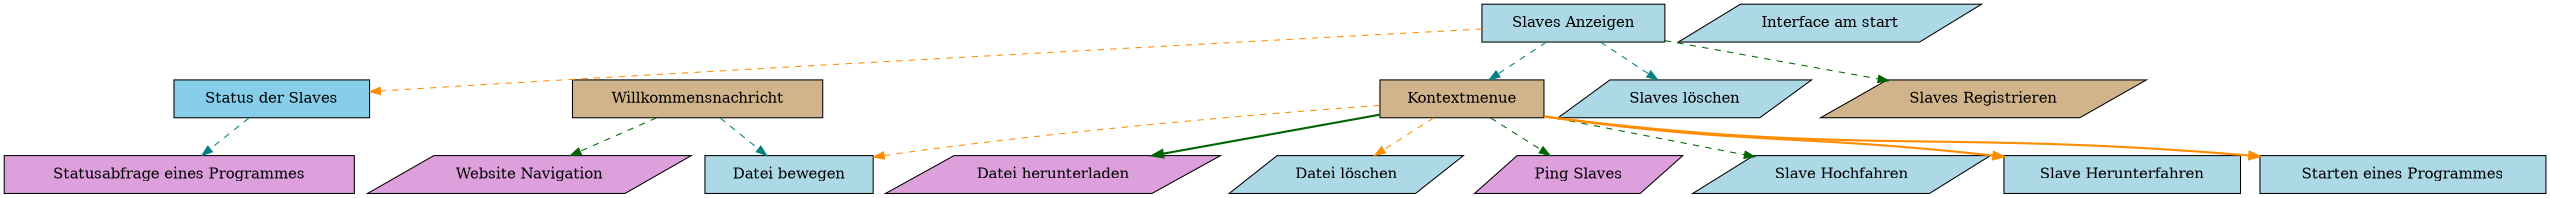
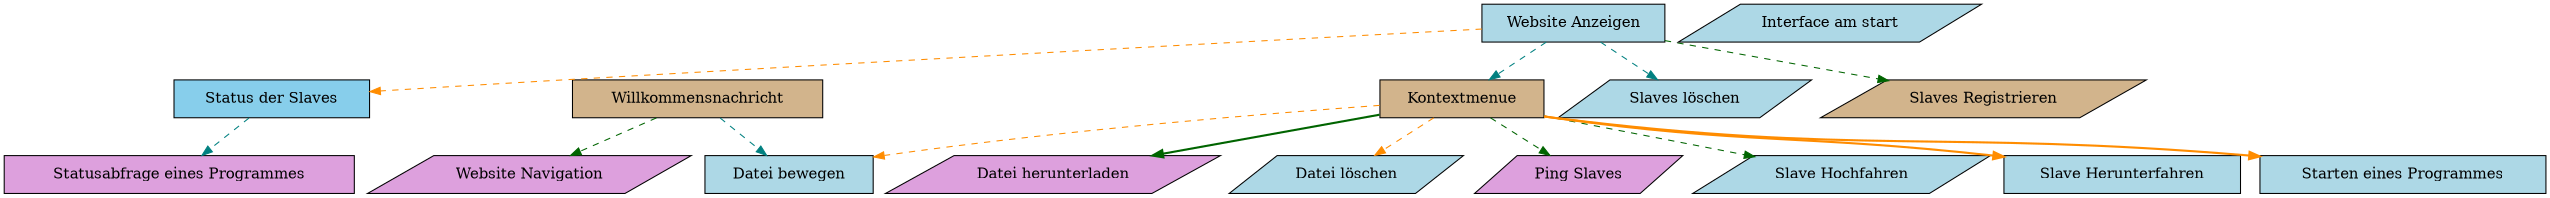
node "Slaves Anzeigen": label "Slaves Anzeigen" -> "Website Anzeigen"
